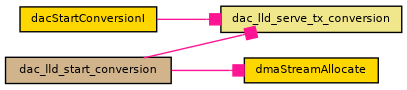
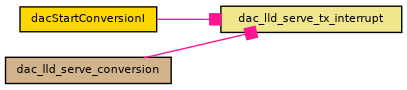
node "dac_lld_serve_tx_conversion": label "dac_lld_serve_tx_conversion" -> "dac_lld_serve_tx_interrupt"
node "dac_lld_start_conversion": label "dac_lld_start_conversion" -> "dac_lld_serve_conversion"
node "dmaStreamAllocate": removed
